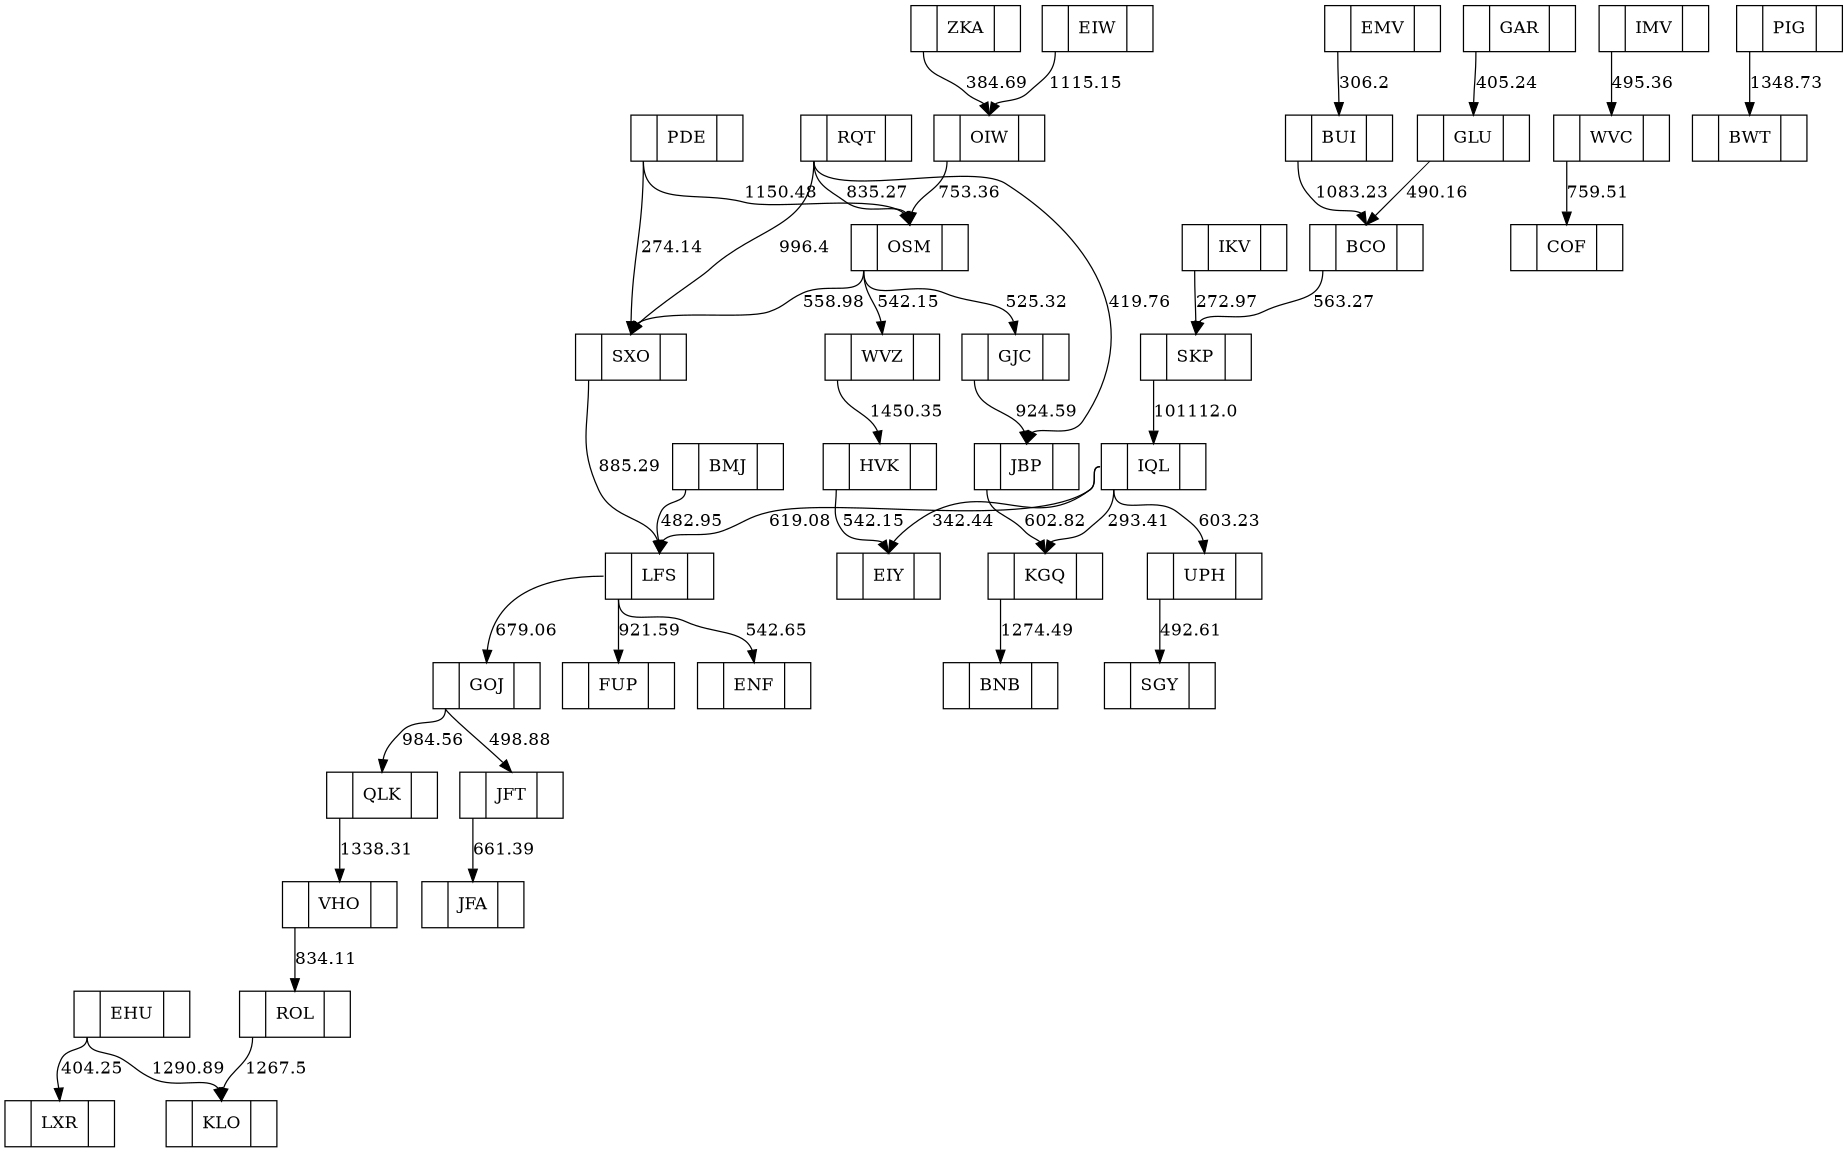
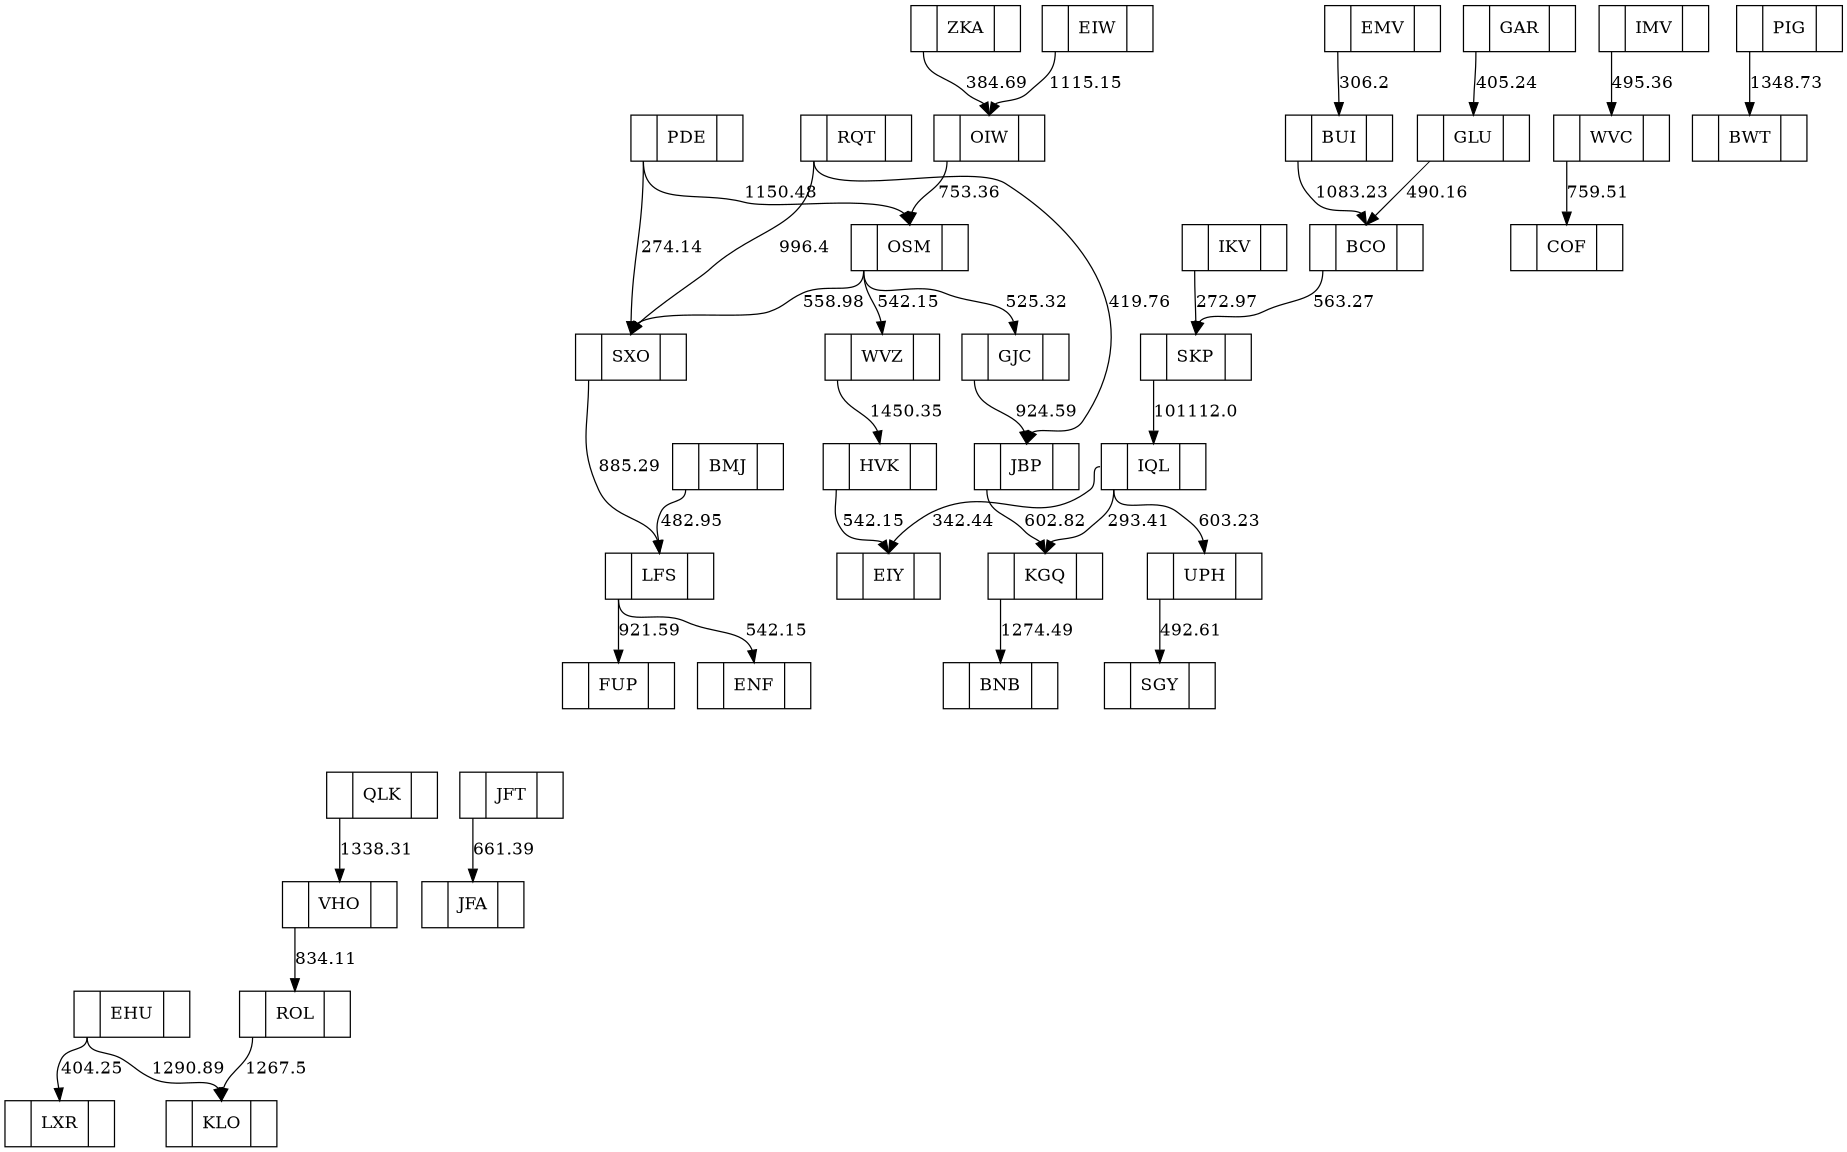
edge "RQT" -> "OSM": removed, label "835.27"
edge "IQL" -> "LFS": removed, label "619.08"
edge "LFS" -> "ENF": label "542.65" -> "542.15"
node "GOJ": removed
